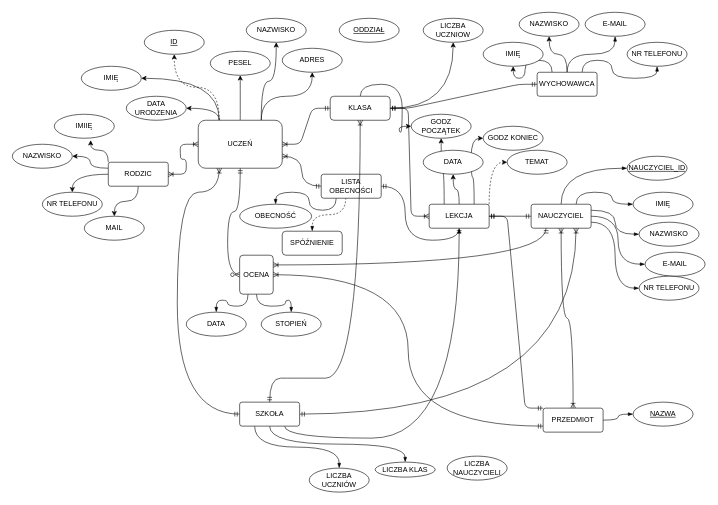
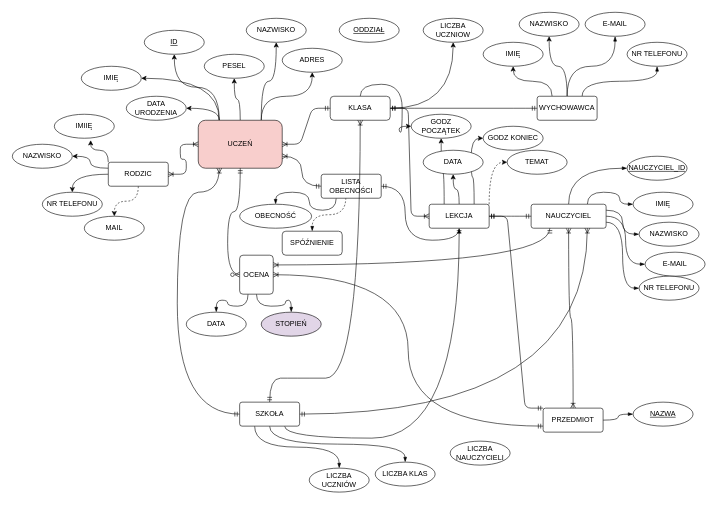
node "PESEL": moved (240, 63) -> (234, 66)
edge "UCZEŃ" -> "ID": style dashed -> solid
node "WYCHOWAWCA": moved (567, 84) -> (567, 108)
node "UCZEŃ": fillcolor #ffffff -> #f8cecc
edge "RODZIC" -> "MAIL": style solid -> dashed
node "NAUCZYCIEL": size 60x24 -> 75x24
node "STOPIEŃ": fillcolor #ffffff -> #e1d5e7
node "LICZBA NAUCZYCIELI": moved (477, 468) -> (480, 453)
node "LICZBA KLAS": size 60x15 -> 60x24
